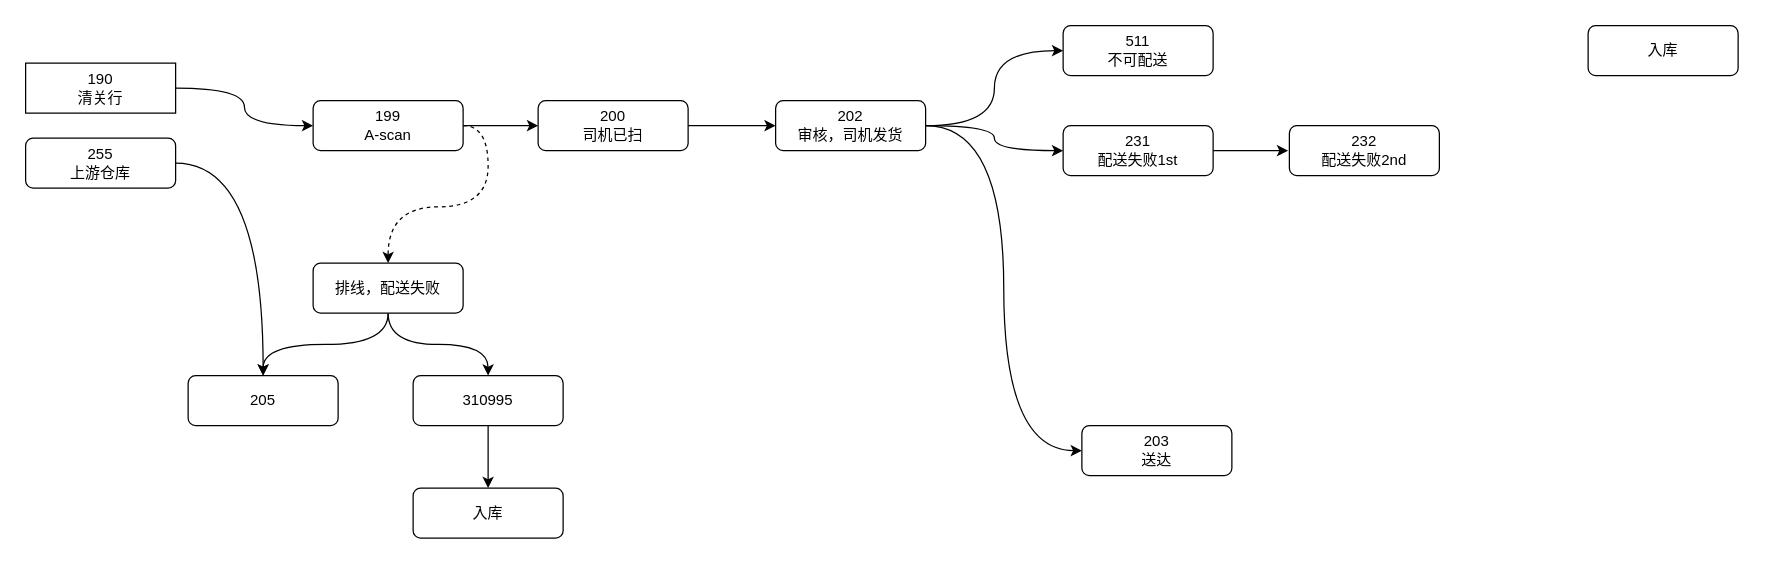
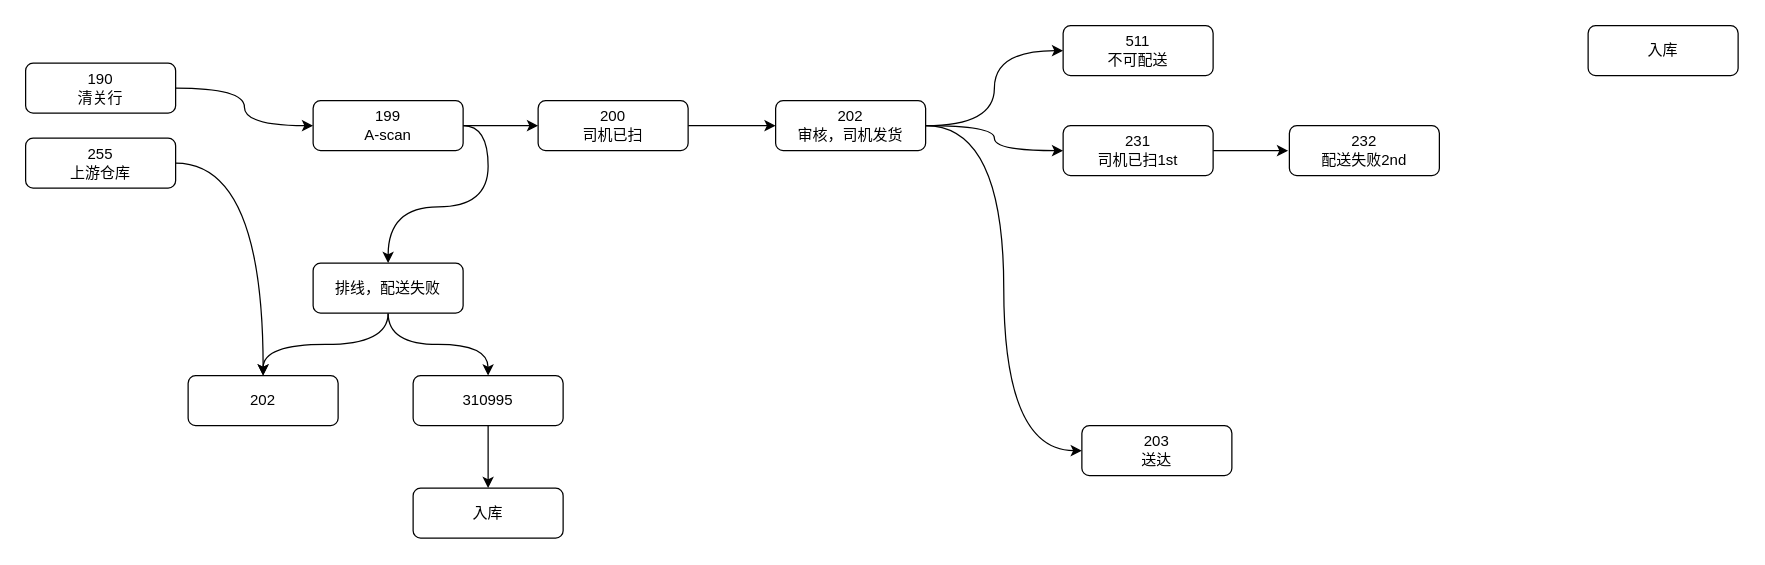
node "190 清关行": shape rectangle -> rounded rectangle
node "231 配送失败1st": label "231 配送失败1st" -> "231 司机已扫1st"
edge "199 A-scan" -> "排线，配送失败": style dashed -> solid
node "205": label "205" -> "202"
